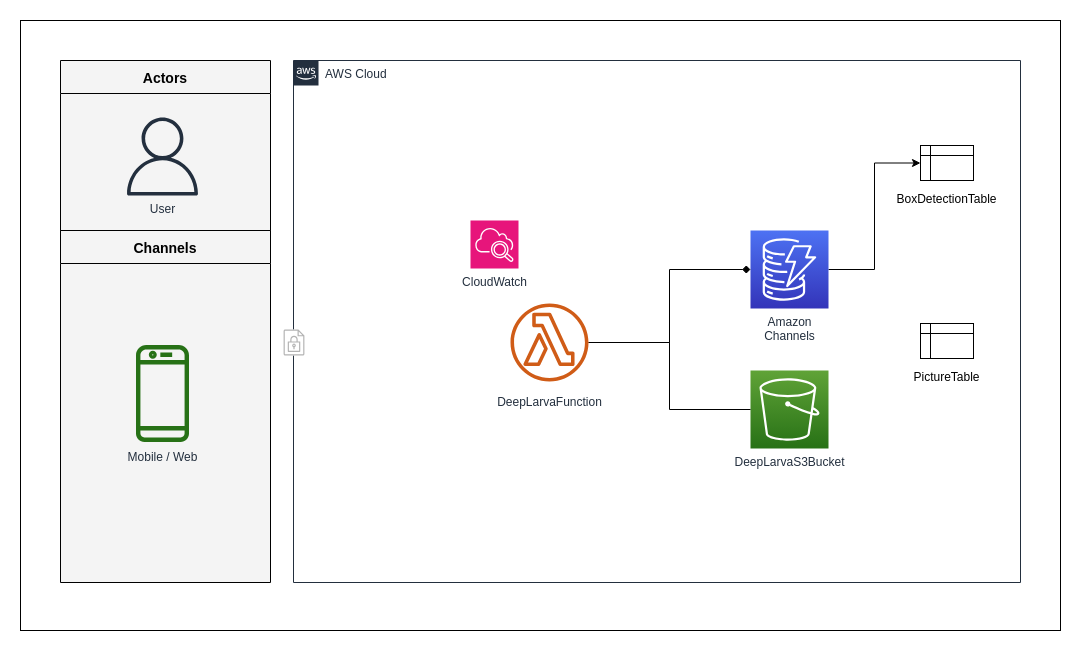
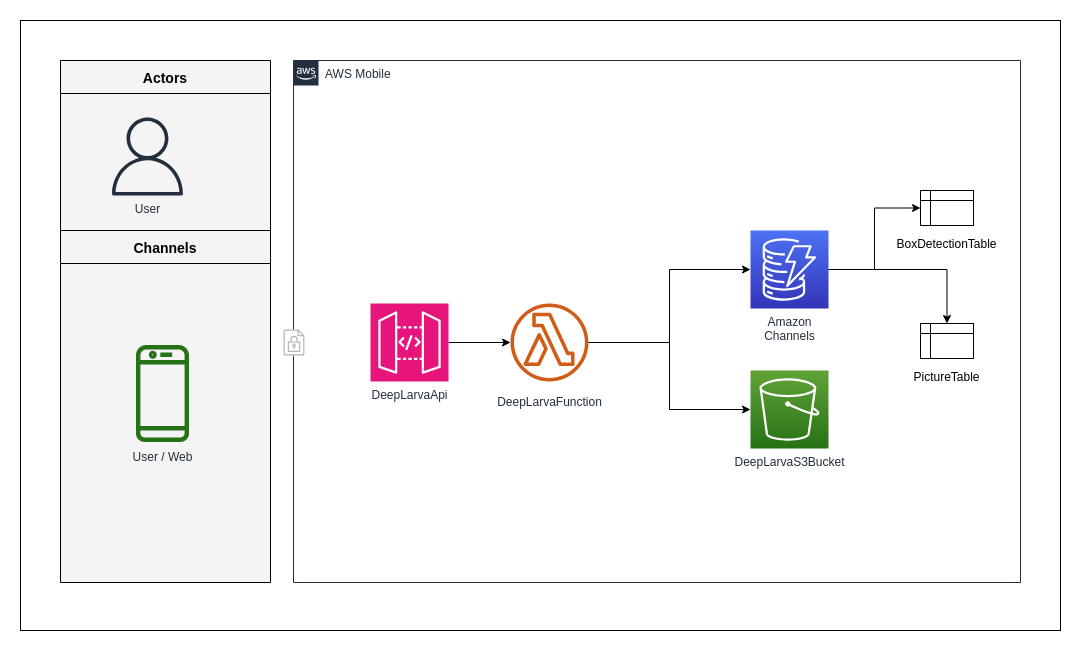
node "AWS Cloud": label "AWS Cloud" -> "AWS Mobile"
node "User": moved (163, 157) -> (148, 157)
node "BoxDetectionTable": moved (947, 163) -> (947, 208)
node "CloudWatch": removed
edge "DeepLarvaFunction" -> "Amazon Channels": arrowhead diamond -> classic
edge "Amazon Channels" -> "PictureTable": added
node "DeepLarvaApi": added
edge "DeepLarvaApi" -> "DeepLarvaFunction": added
edge "DeepLarvaFunction" -- "DeepLarvaS3Bucket": arrowhead none -> classic
node "Mobile / Web": label "Mobile / Web" -> "User / Web"
